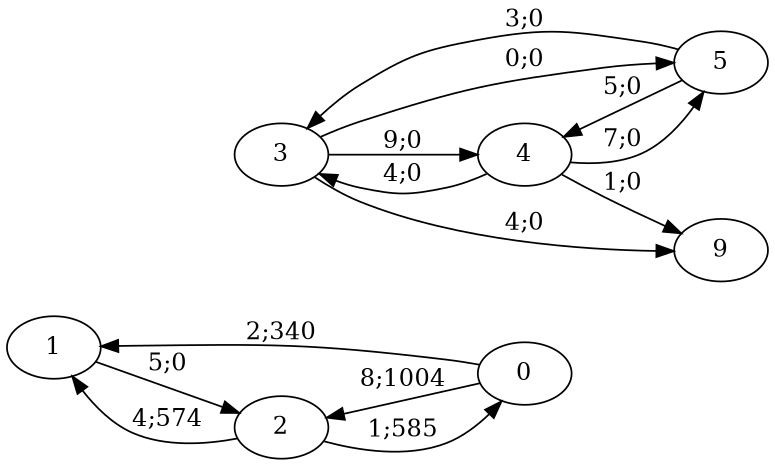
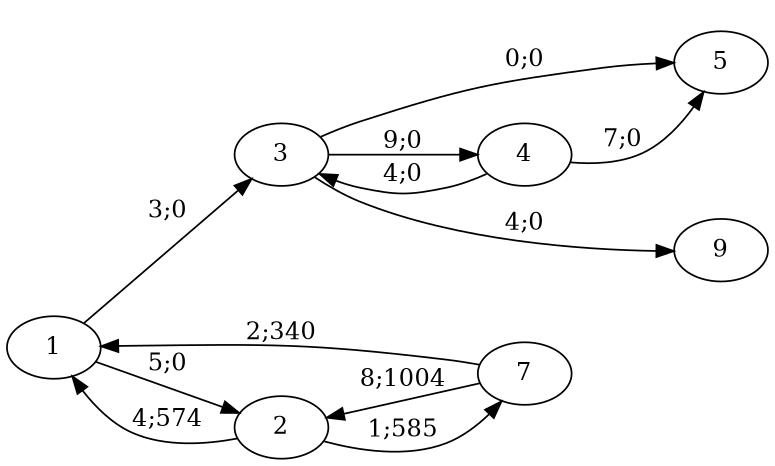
edge "5" -> "3": now "1" -> "3"
edge "5" -> "4": removed, label "5;0"
edge "4" -> "9": removed, label "1;0"
node "0": label "0" -> "7"
